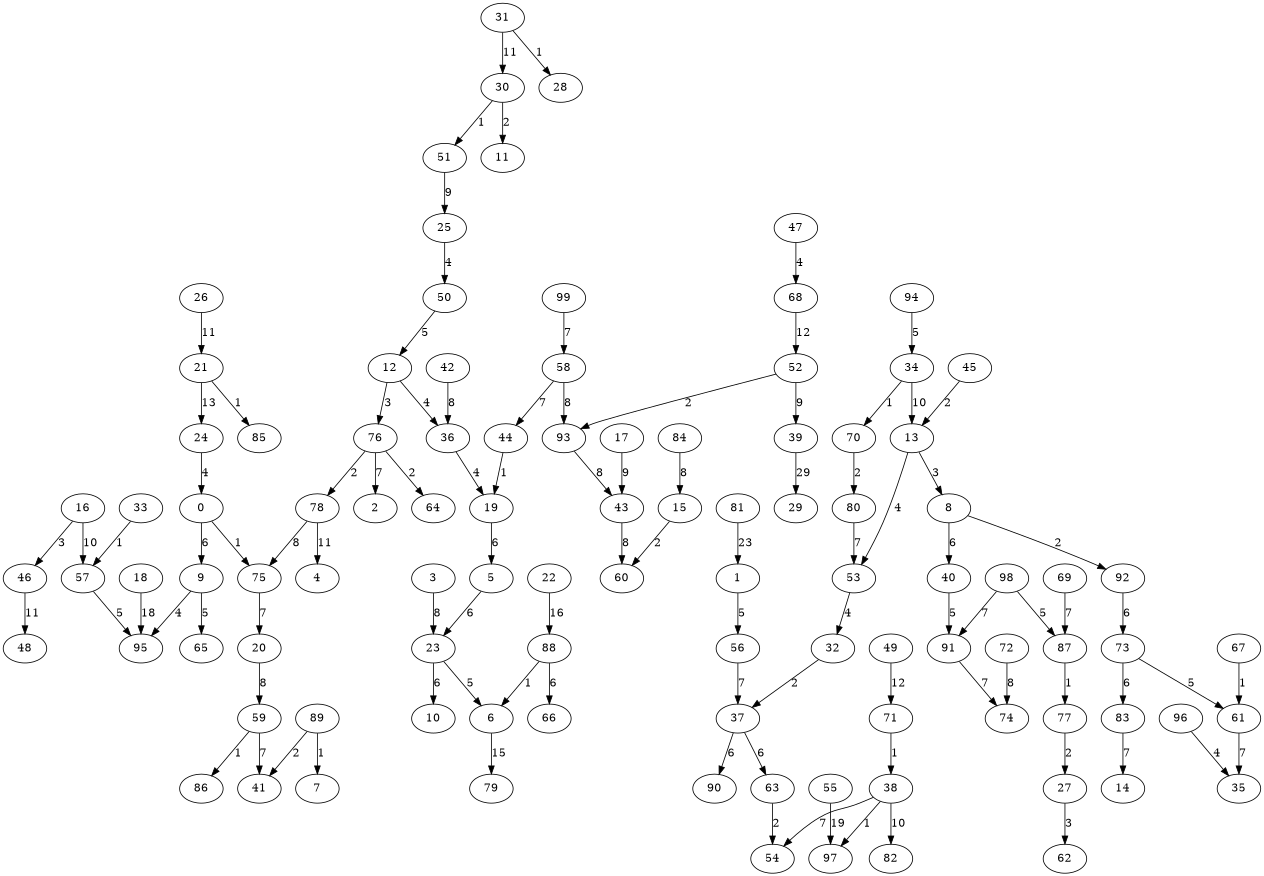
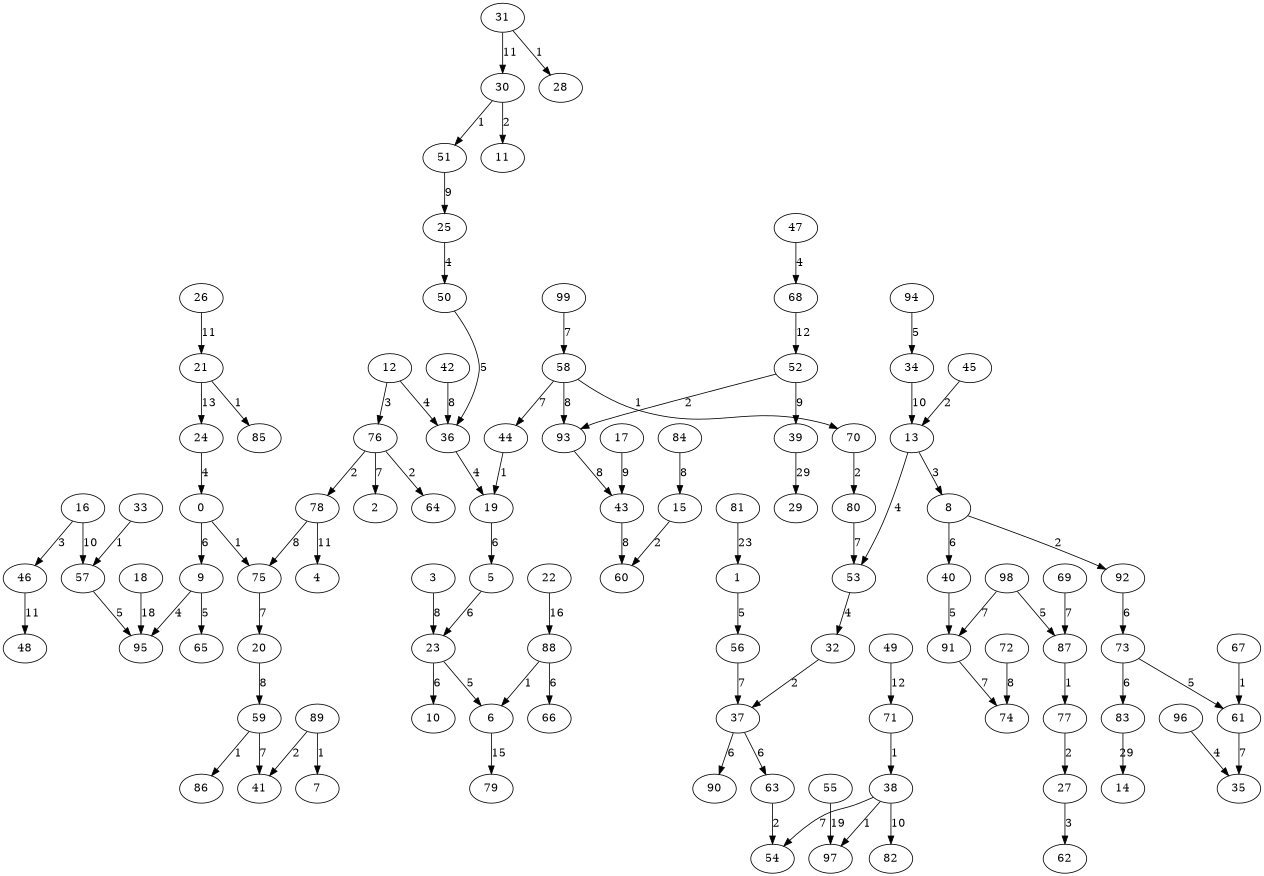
edge "50" -> "12": now "50" -> "36"
edge "34" -> "70": now "58" -> "70"
edge "83" -> "14": label "7" -> "29"
